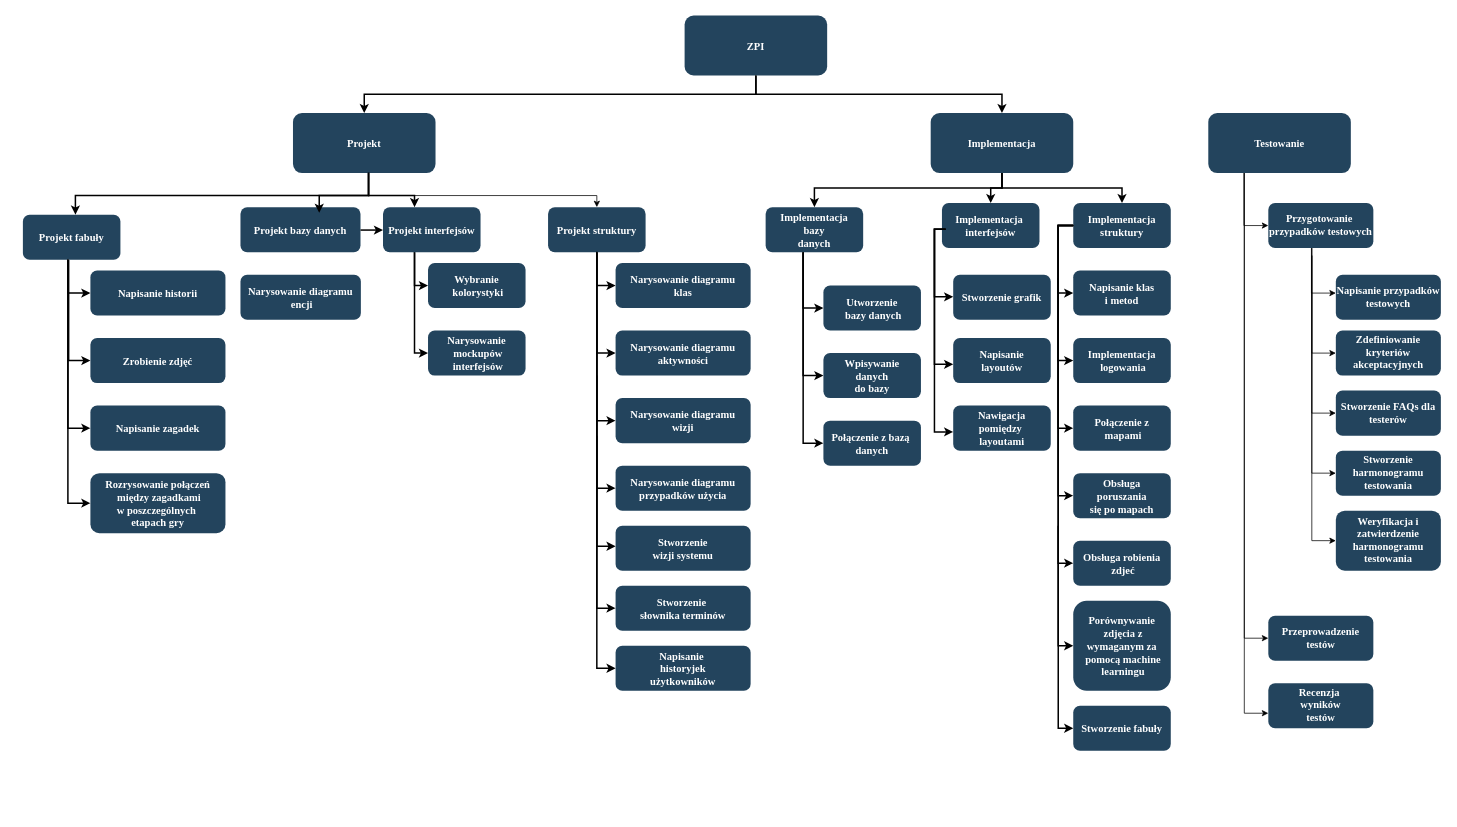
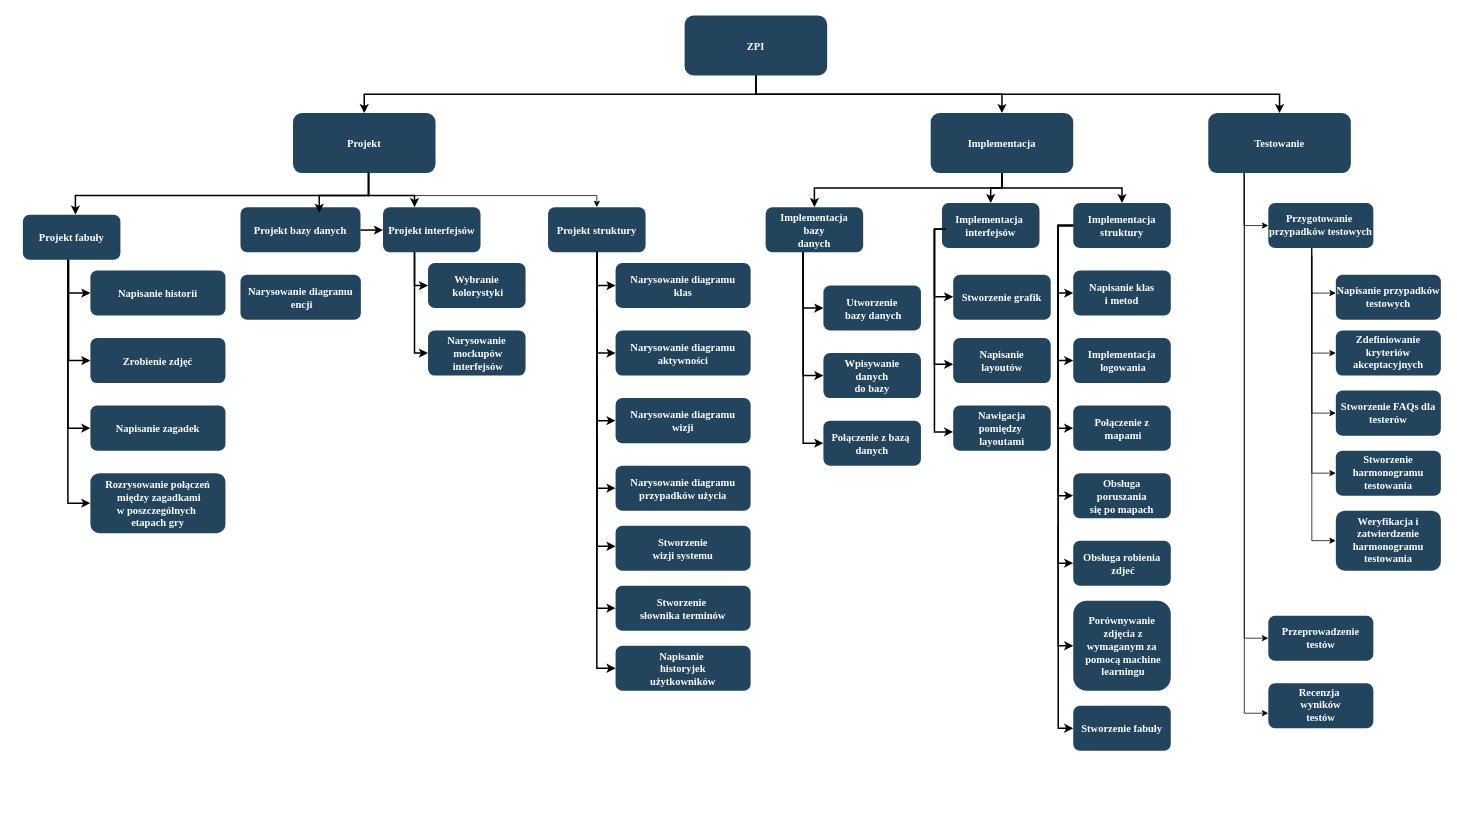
edge "ZPI" -> "Testowanie": added
